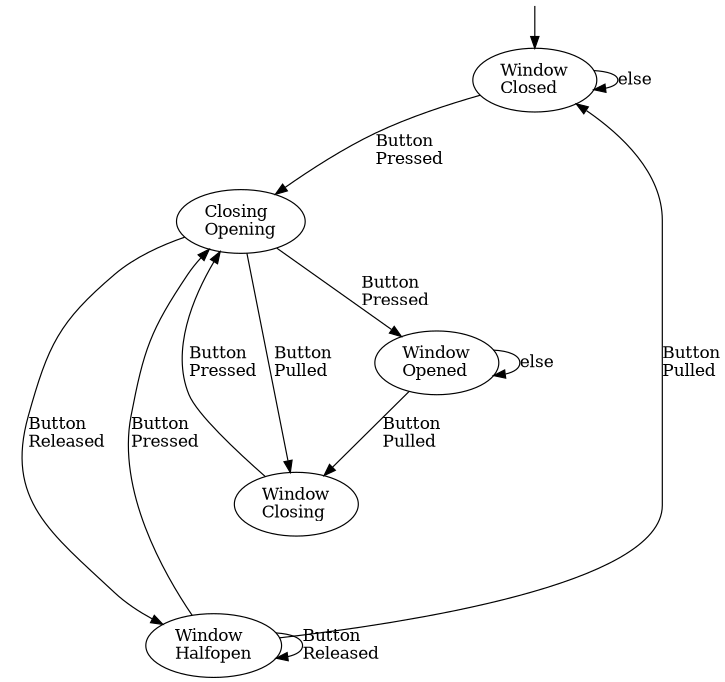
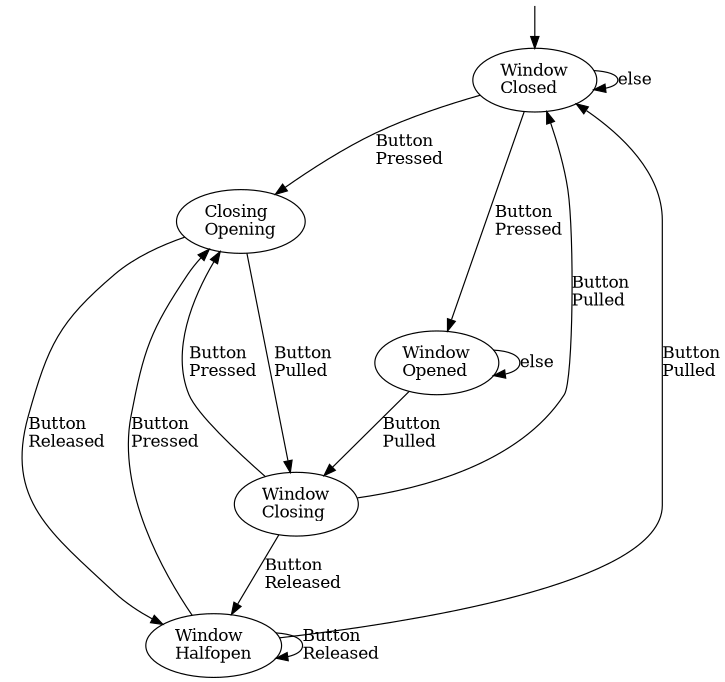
edge "Closing Opening" -> "Window Opened": now "Window Closed" -> "Window Opened"
edge "Window Closing" -> "Window Closed": added, label "Button Pulled"
edge "Window Closing" -> "Window Halfopen": added, label "Button Released"
